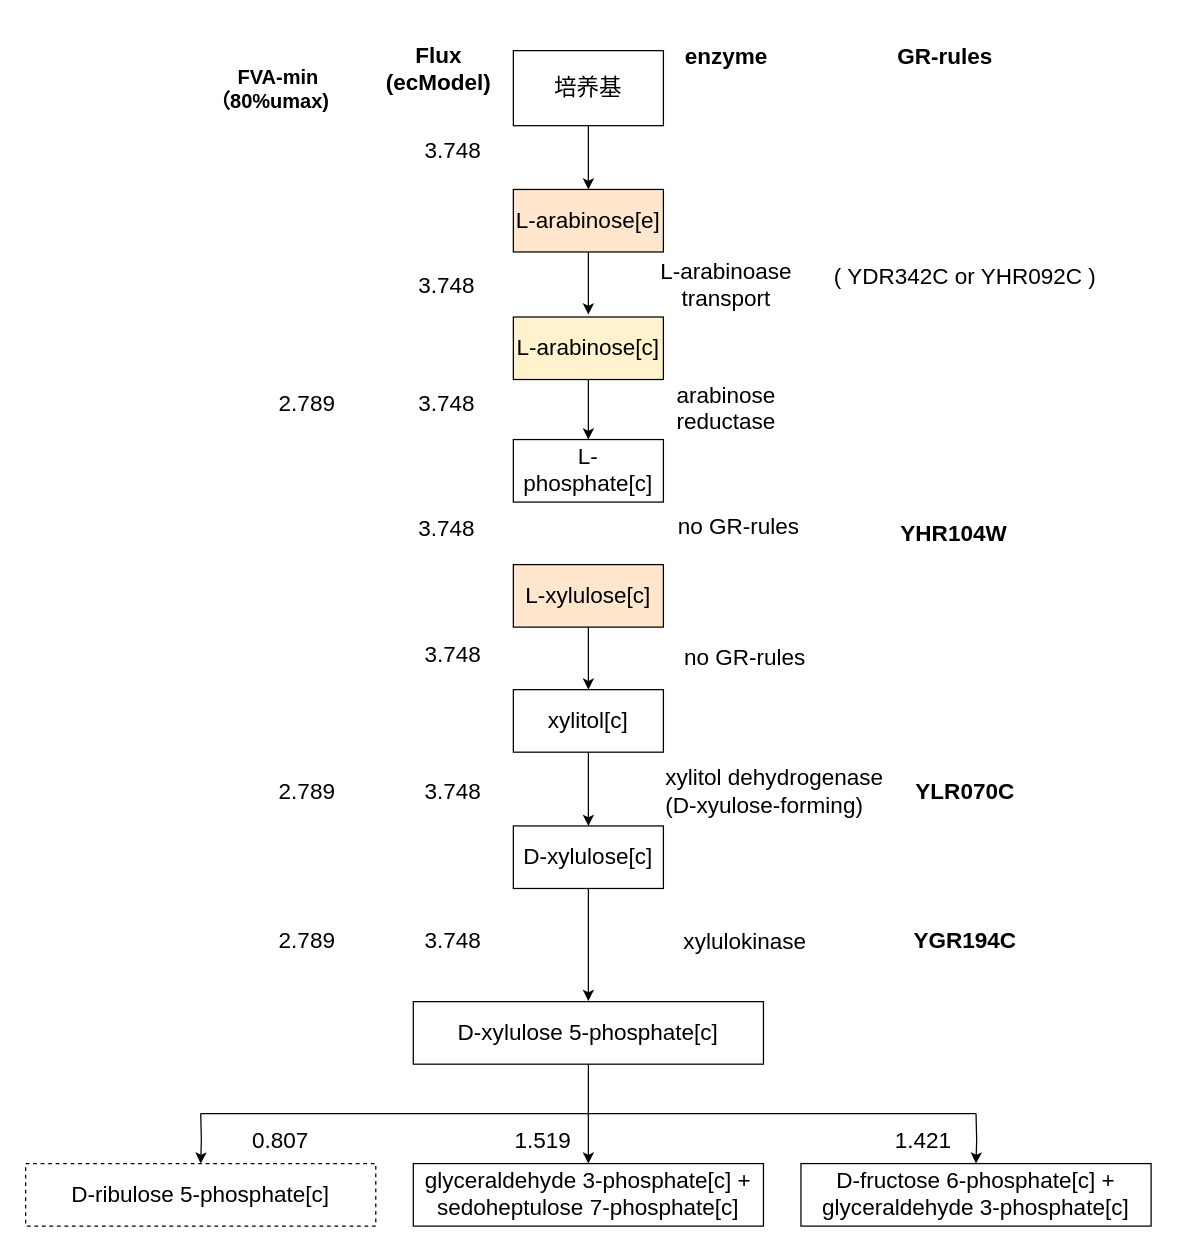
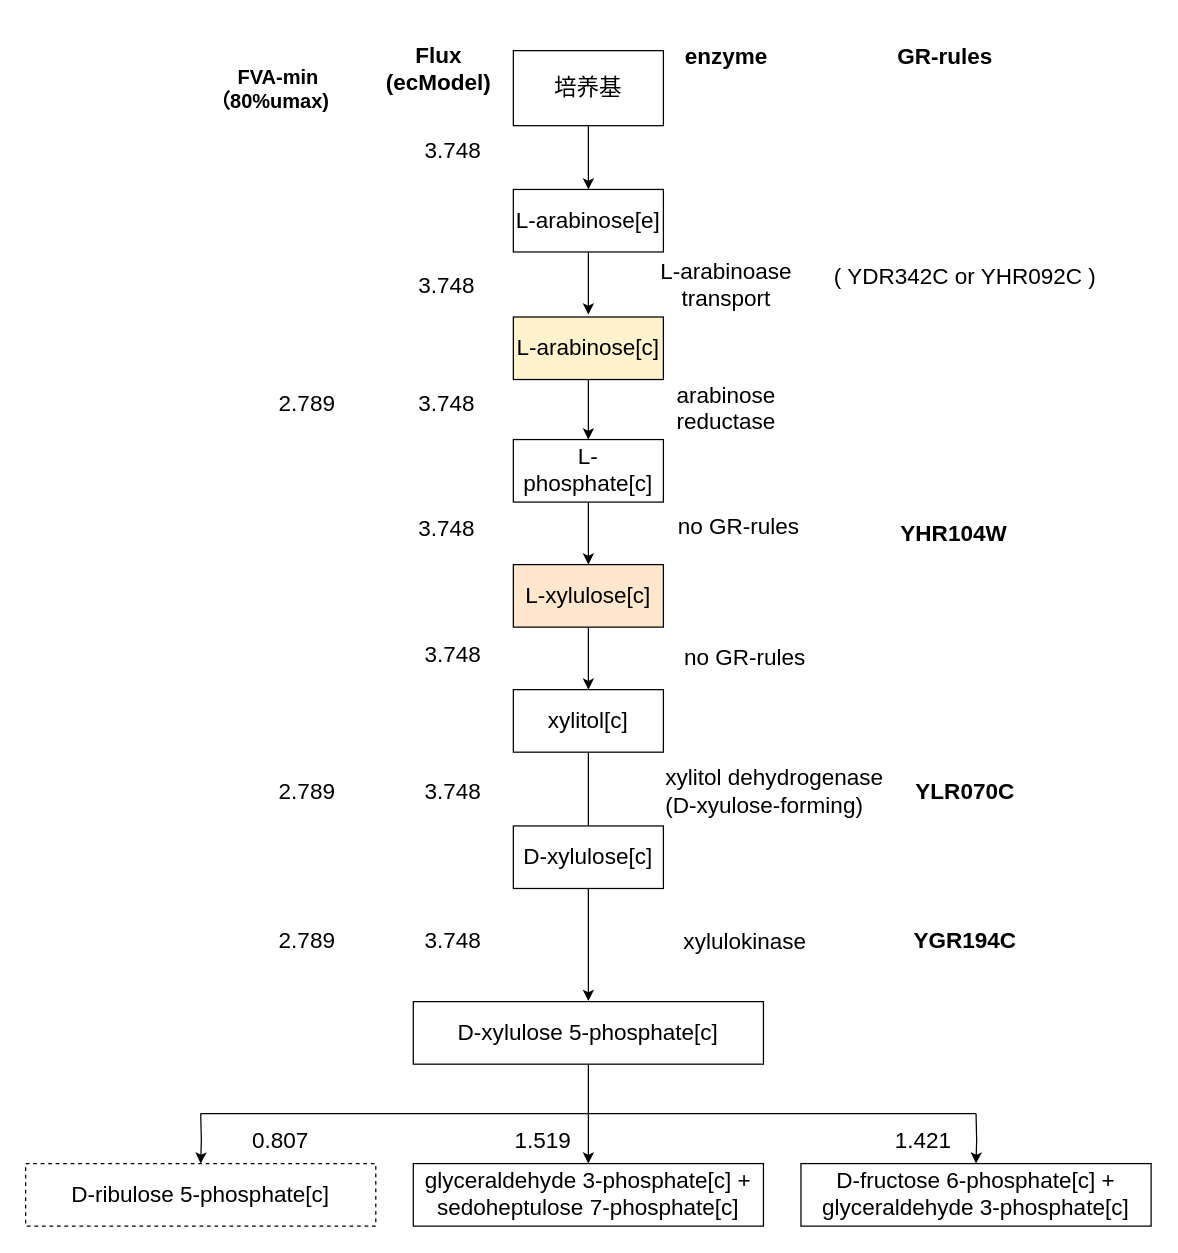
node "L-arabinose[e]": fillcolor #ffe6cc -> #ffffff
edge "L-phosphate[c]" -> "L-xylulose[c]": added
edge "xylitol[c]" -> "D-xylulose[c]": arrowhead classic -> none
